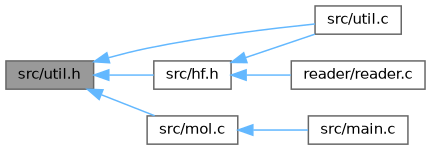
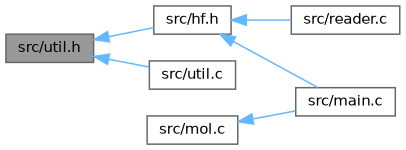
edge "src/util.c" -> "src/hf.h": now "src/main.c" -> "src/hf.h"
node "reader/reader.c": label "reader/reader.c" -> "src/reader.c"
edge "src/mol.c" -> "src/util.h": removed
